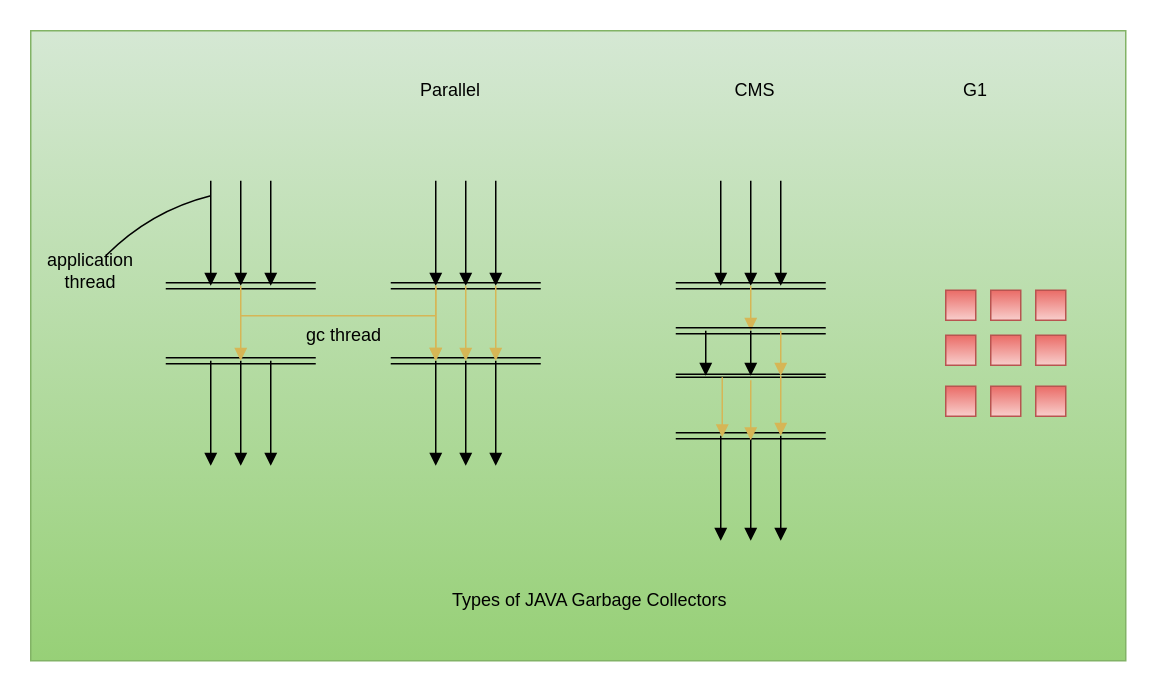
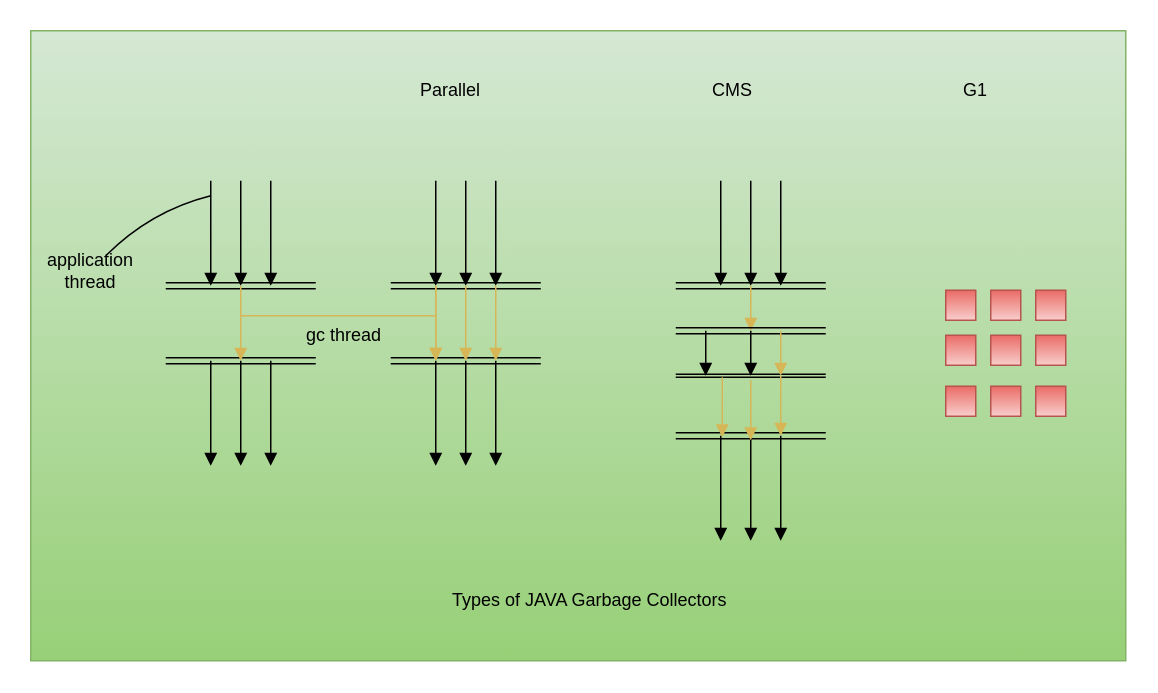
node "CMS": moved (755, 91) -> (733, 91)
